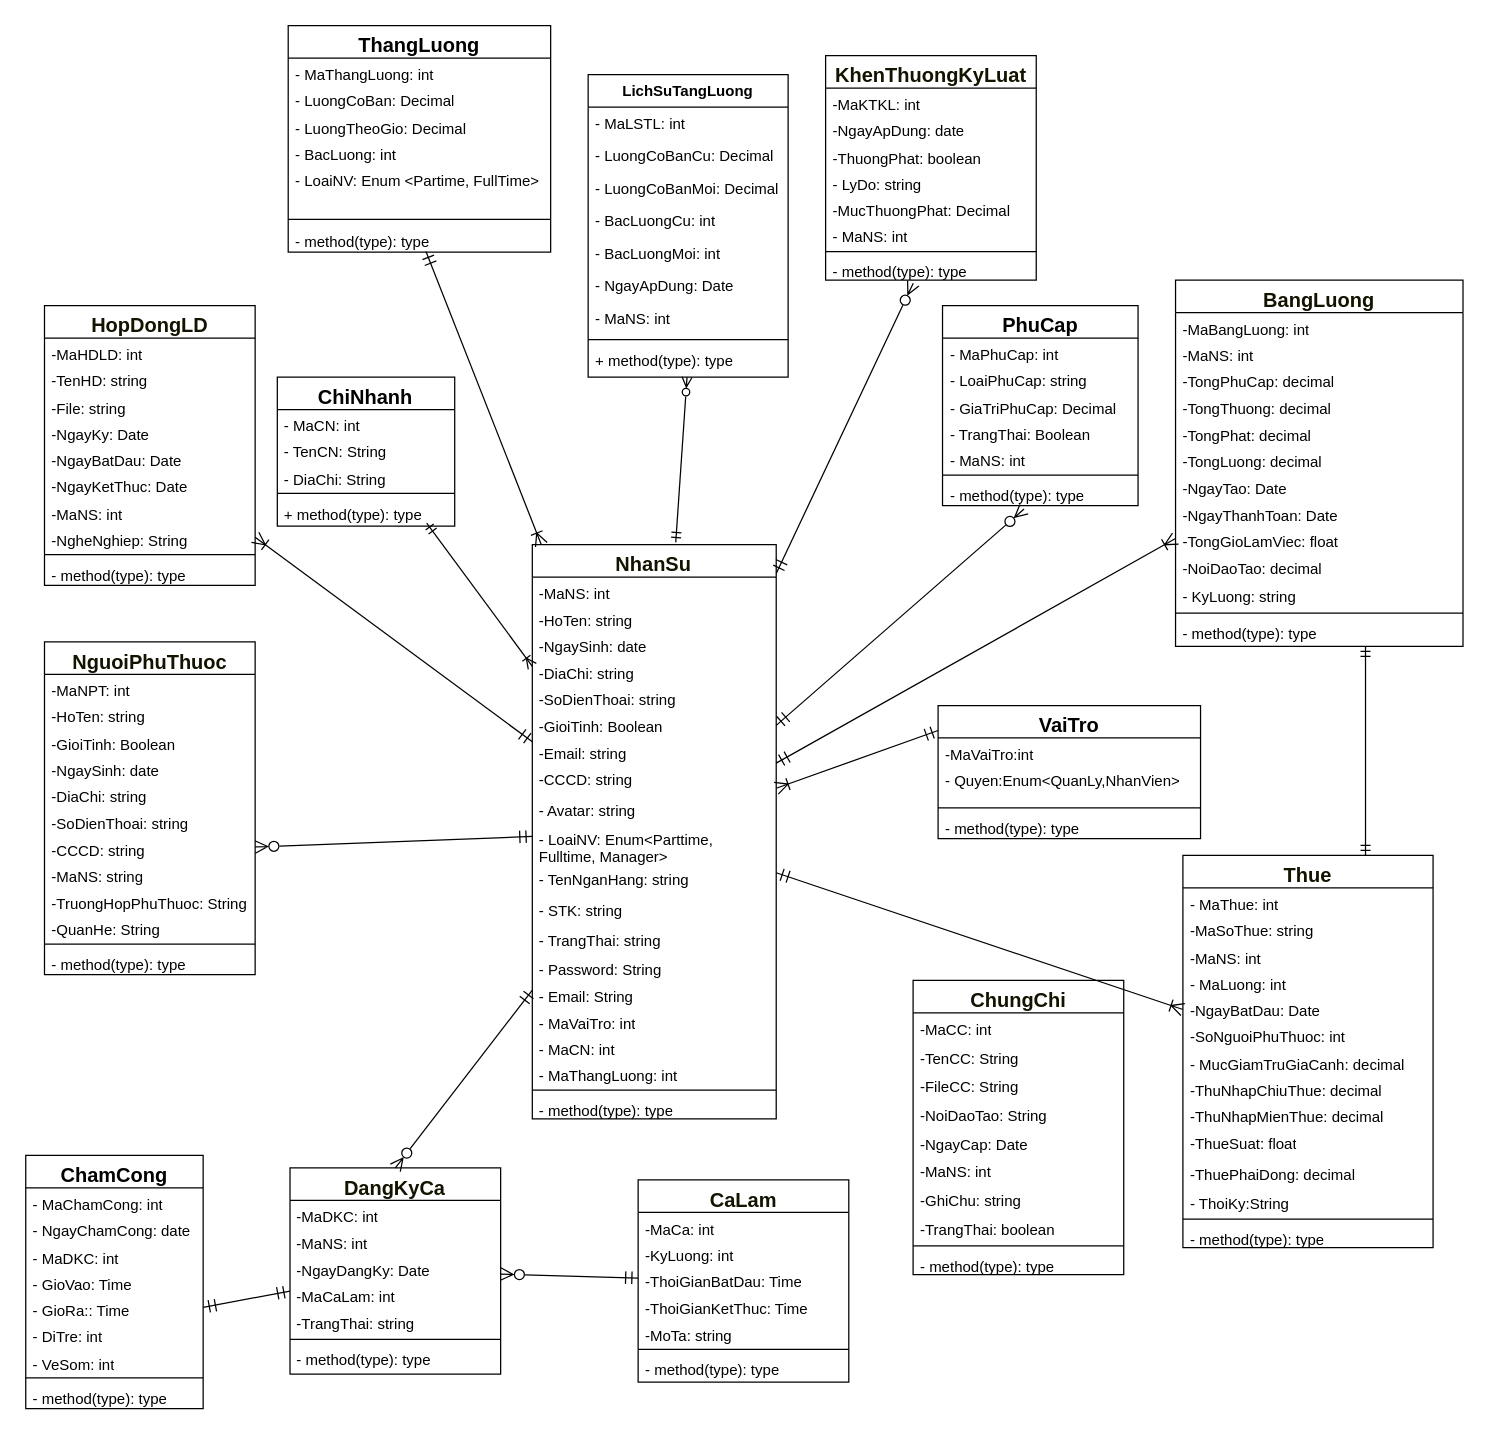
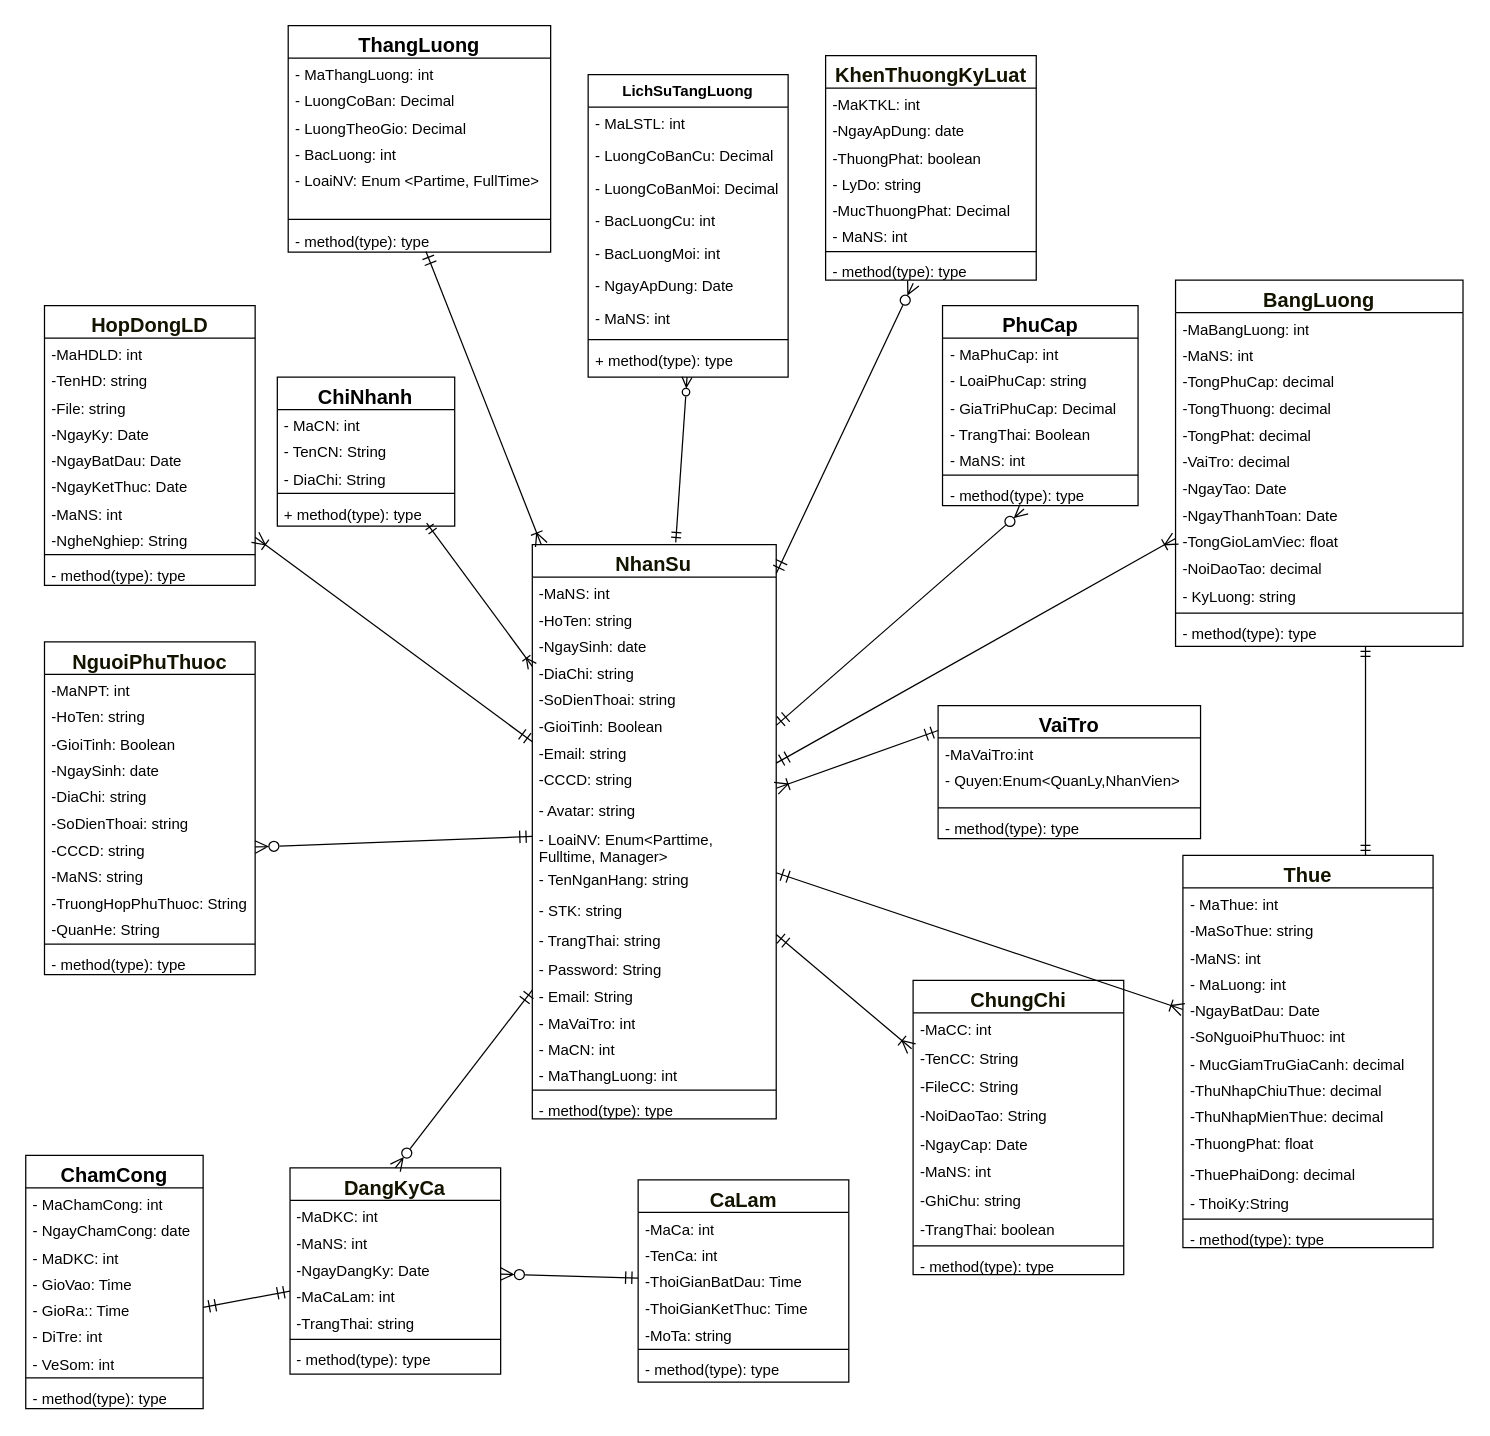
node "-TongLuong: decimal": label "-TongLuong: decimal" -> "-VaiTro: decimal"
edge "NhanSu" -- "-TenCC: String": added
node "-ThueSuat: float": label "-ThueSuat: float" -> "-ThuongPhat: float"
node "-KyLuong: int": label "-KyLuong: int" -> "-TenCa: int"
